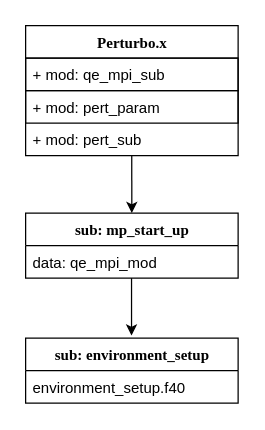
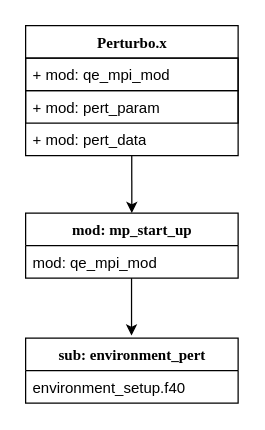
node "+ mod: qe_mpi_sub": label "+ mod: qe_mpi_sub" -> "+ mod: qe_mpi_mod"
node "+ mod: pert_sub": label "+ mod: pert_sub" -> "+ mod: pert_data"
node "sub: mp_start_up": label "sub: mp_start_up" -> "mod: mp_start_up"
node "data: qe_mpi_mod": label "data: qe_mpi_mod" -> "mod: qe_mpi_mod"
node "sub: environment_setup": label "sub: environment_setup" -> "sub: environment_pert"
